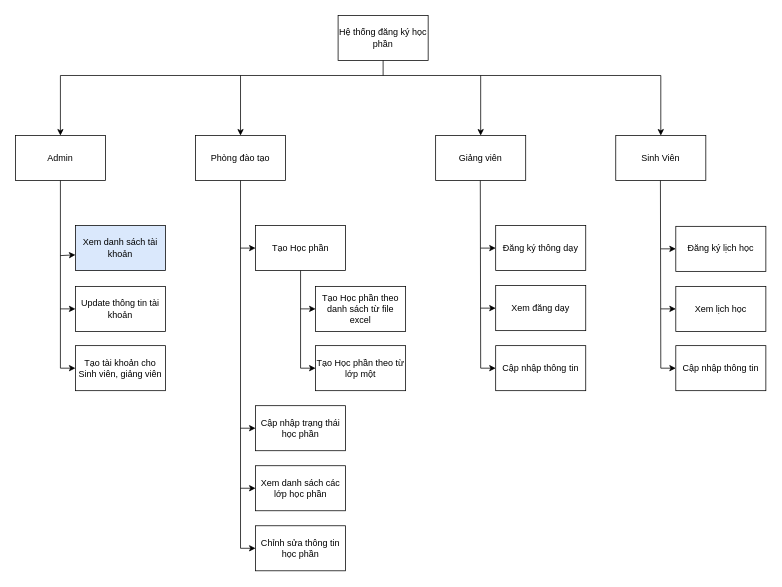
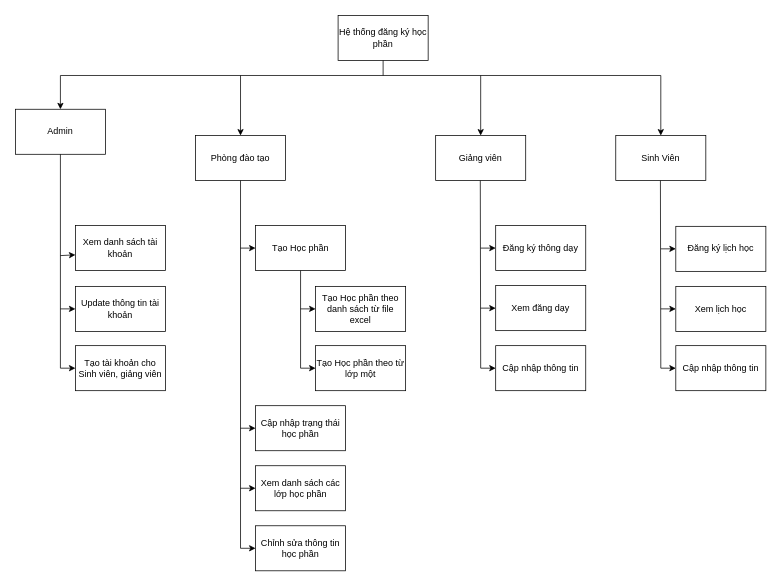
node "Admin": moved (60, 158) -> (60, 132)
node "Xem danh sách tài khoản": fillcolor #dae8fc -> #ffffff
